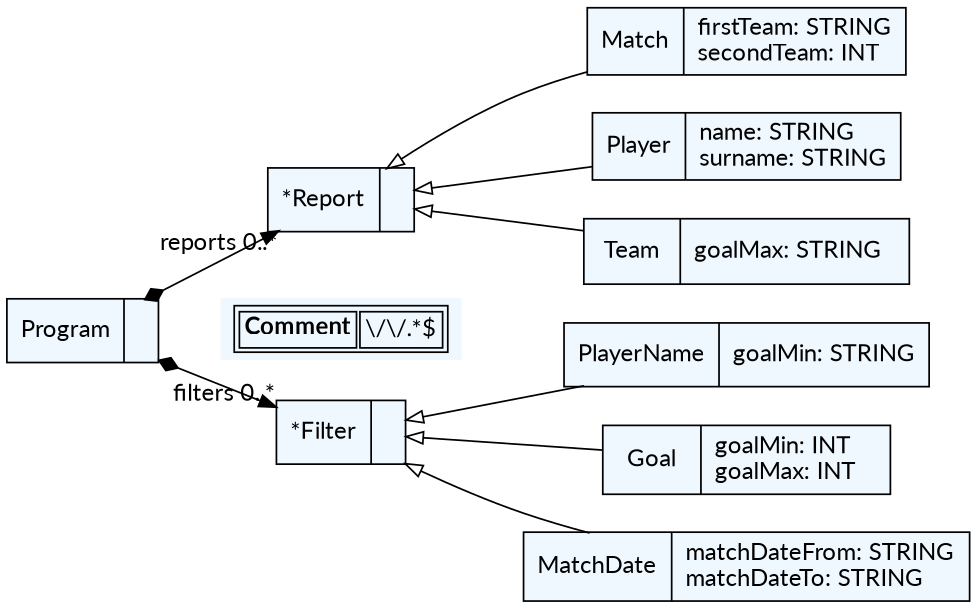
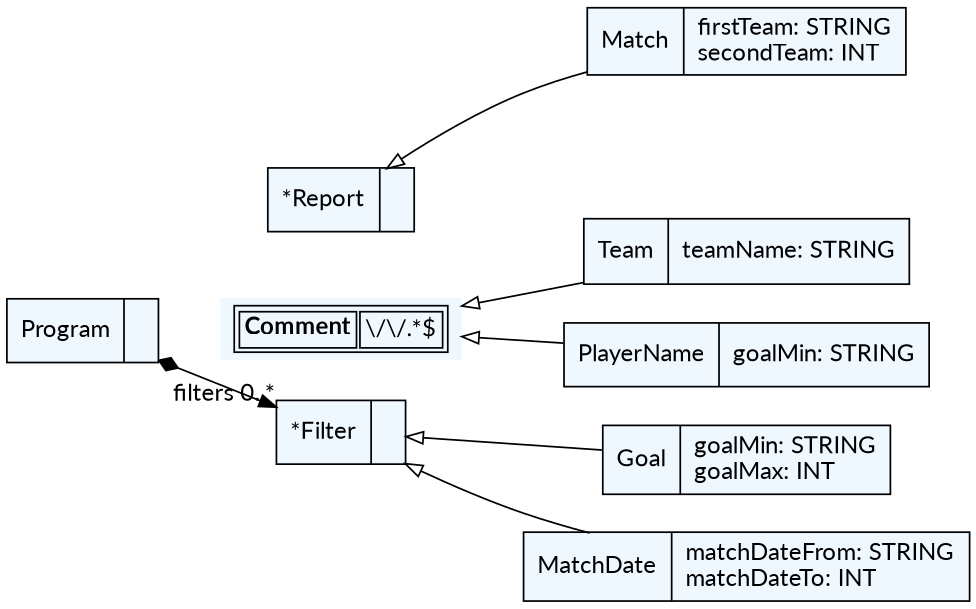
node "Player": removed
edge "Team" -> "*Report": now "Team" -> "Comment"
node "Team": text "goalMax: STRING" -> "teamName: STRING"
edge "*Report" -- "Program": removed
edge "PlayerName" -> "*Filter": now "PlayerName" -> "Comment"
node "Goal": text "goalMin: INT" -> "goalMin: STRING"
node "MatchDate": text "matchDateTo: STRING" -> "matchDateTo: INT"
